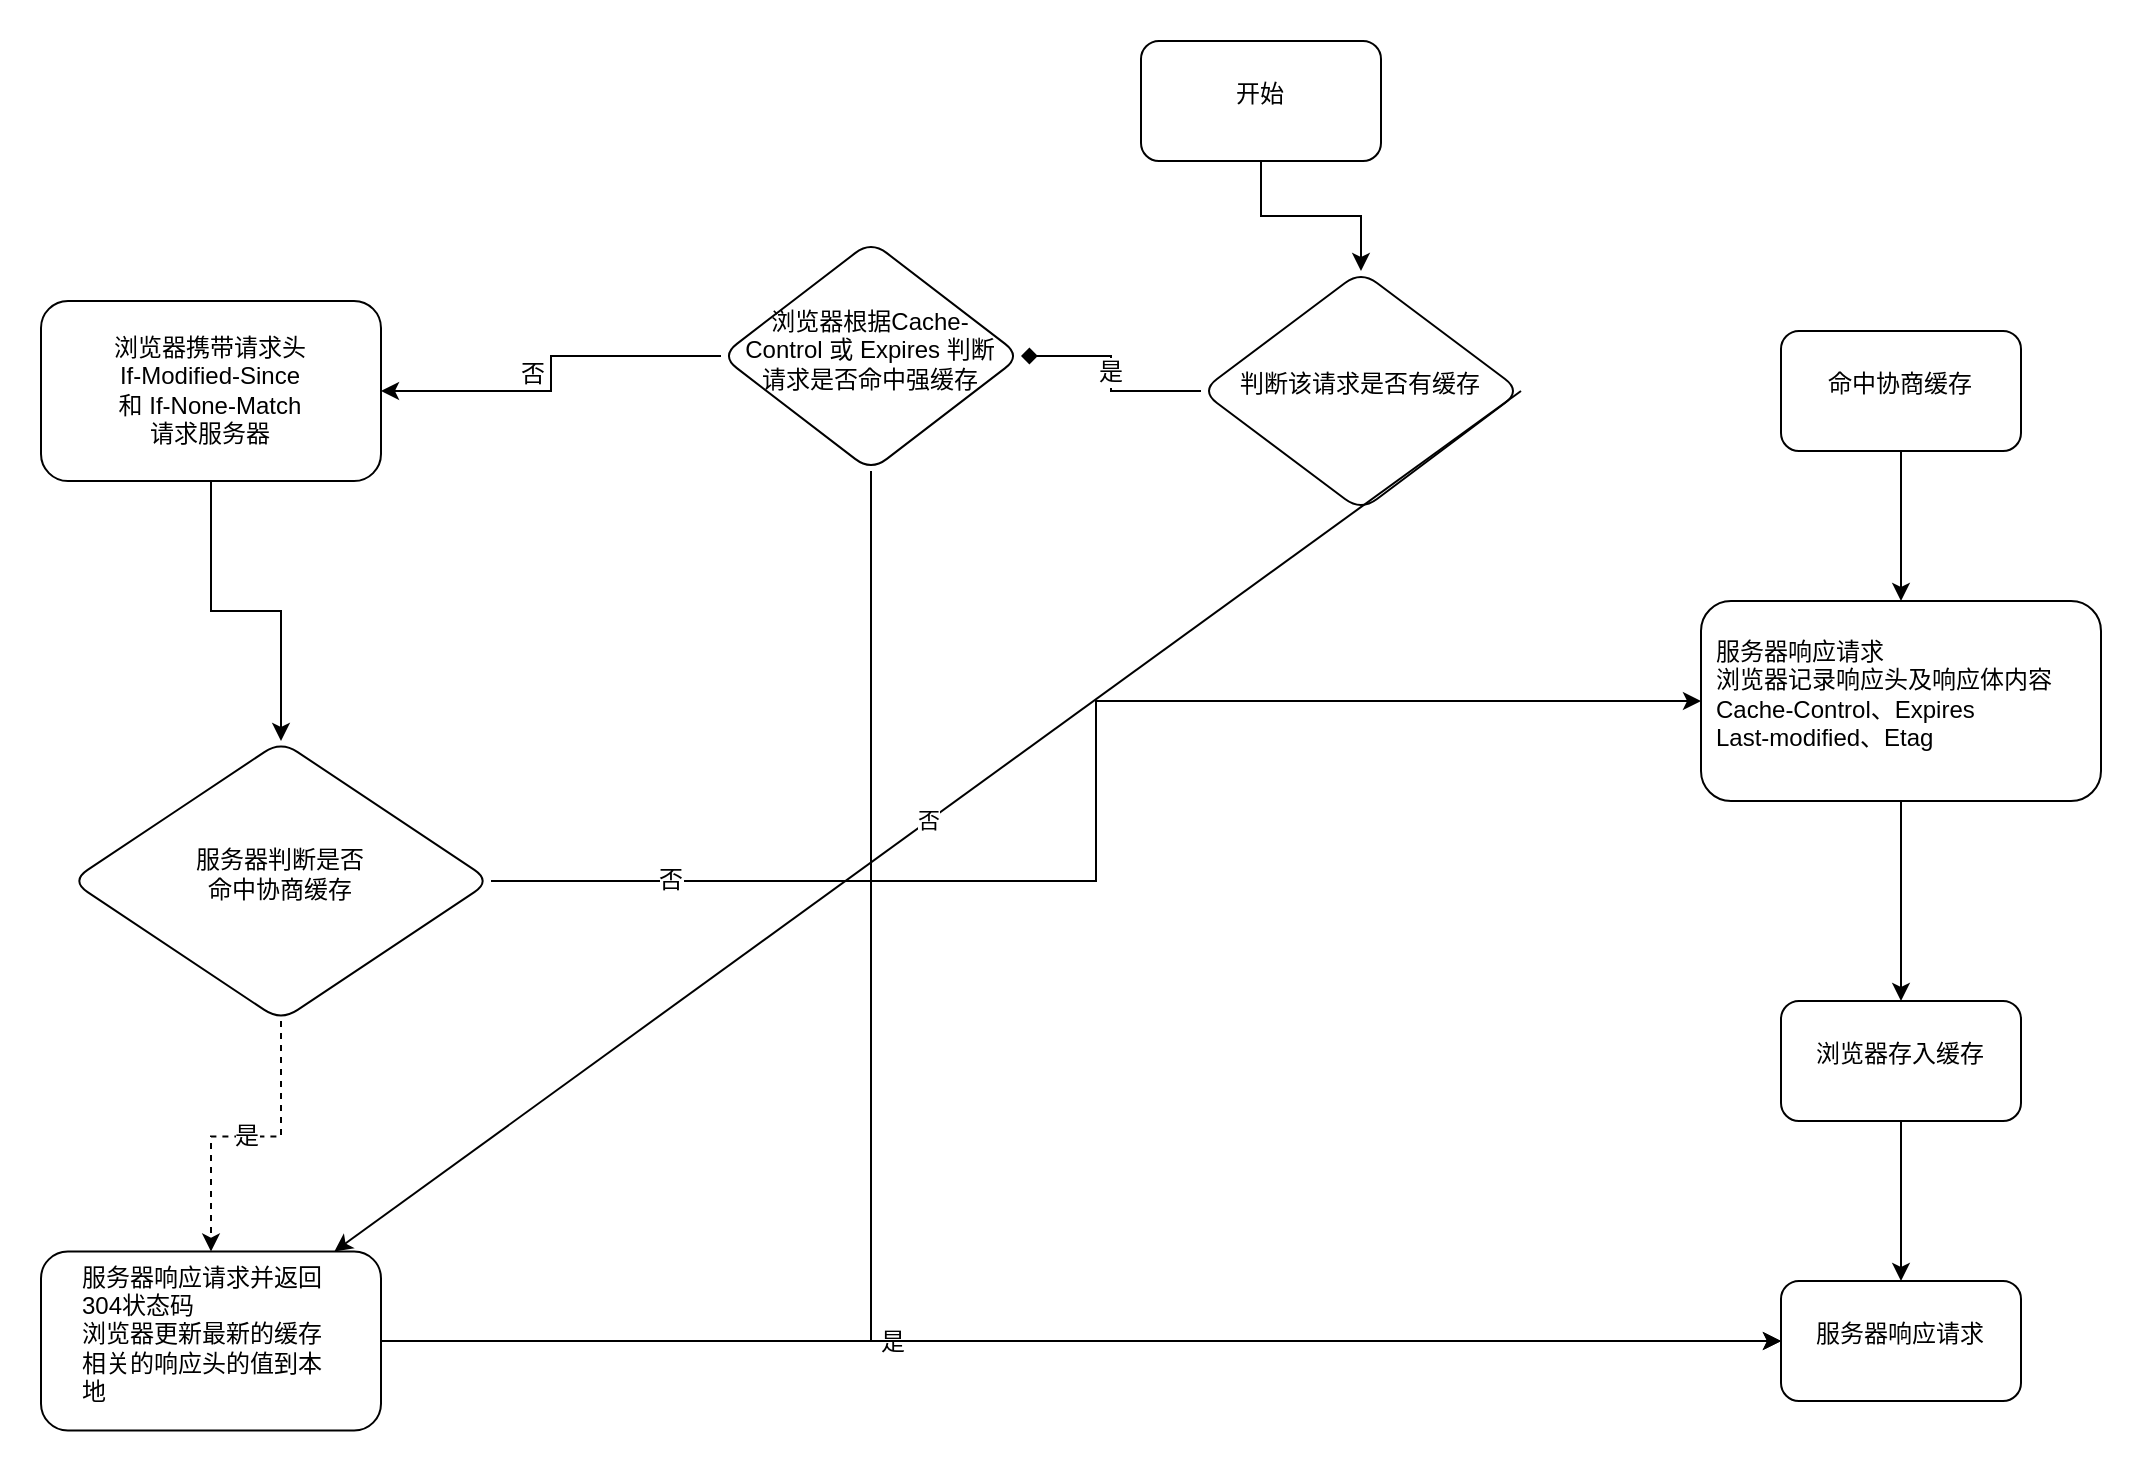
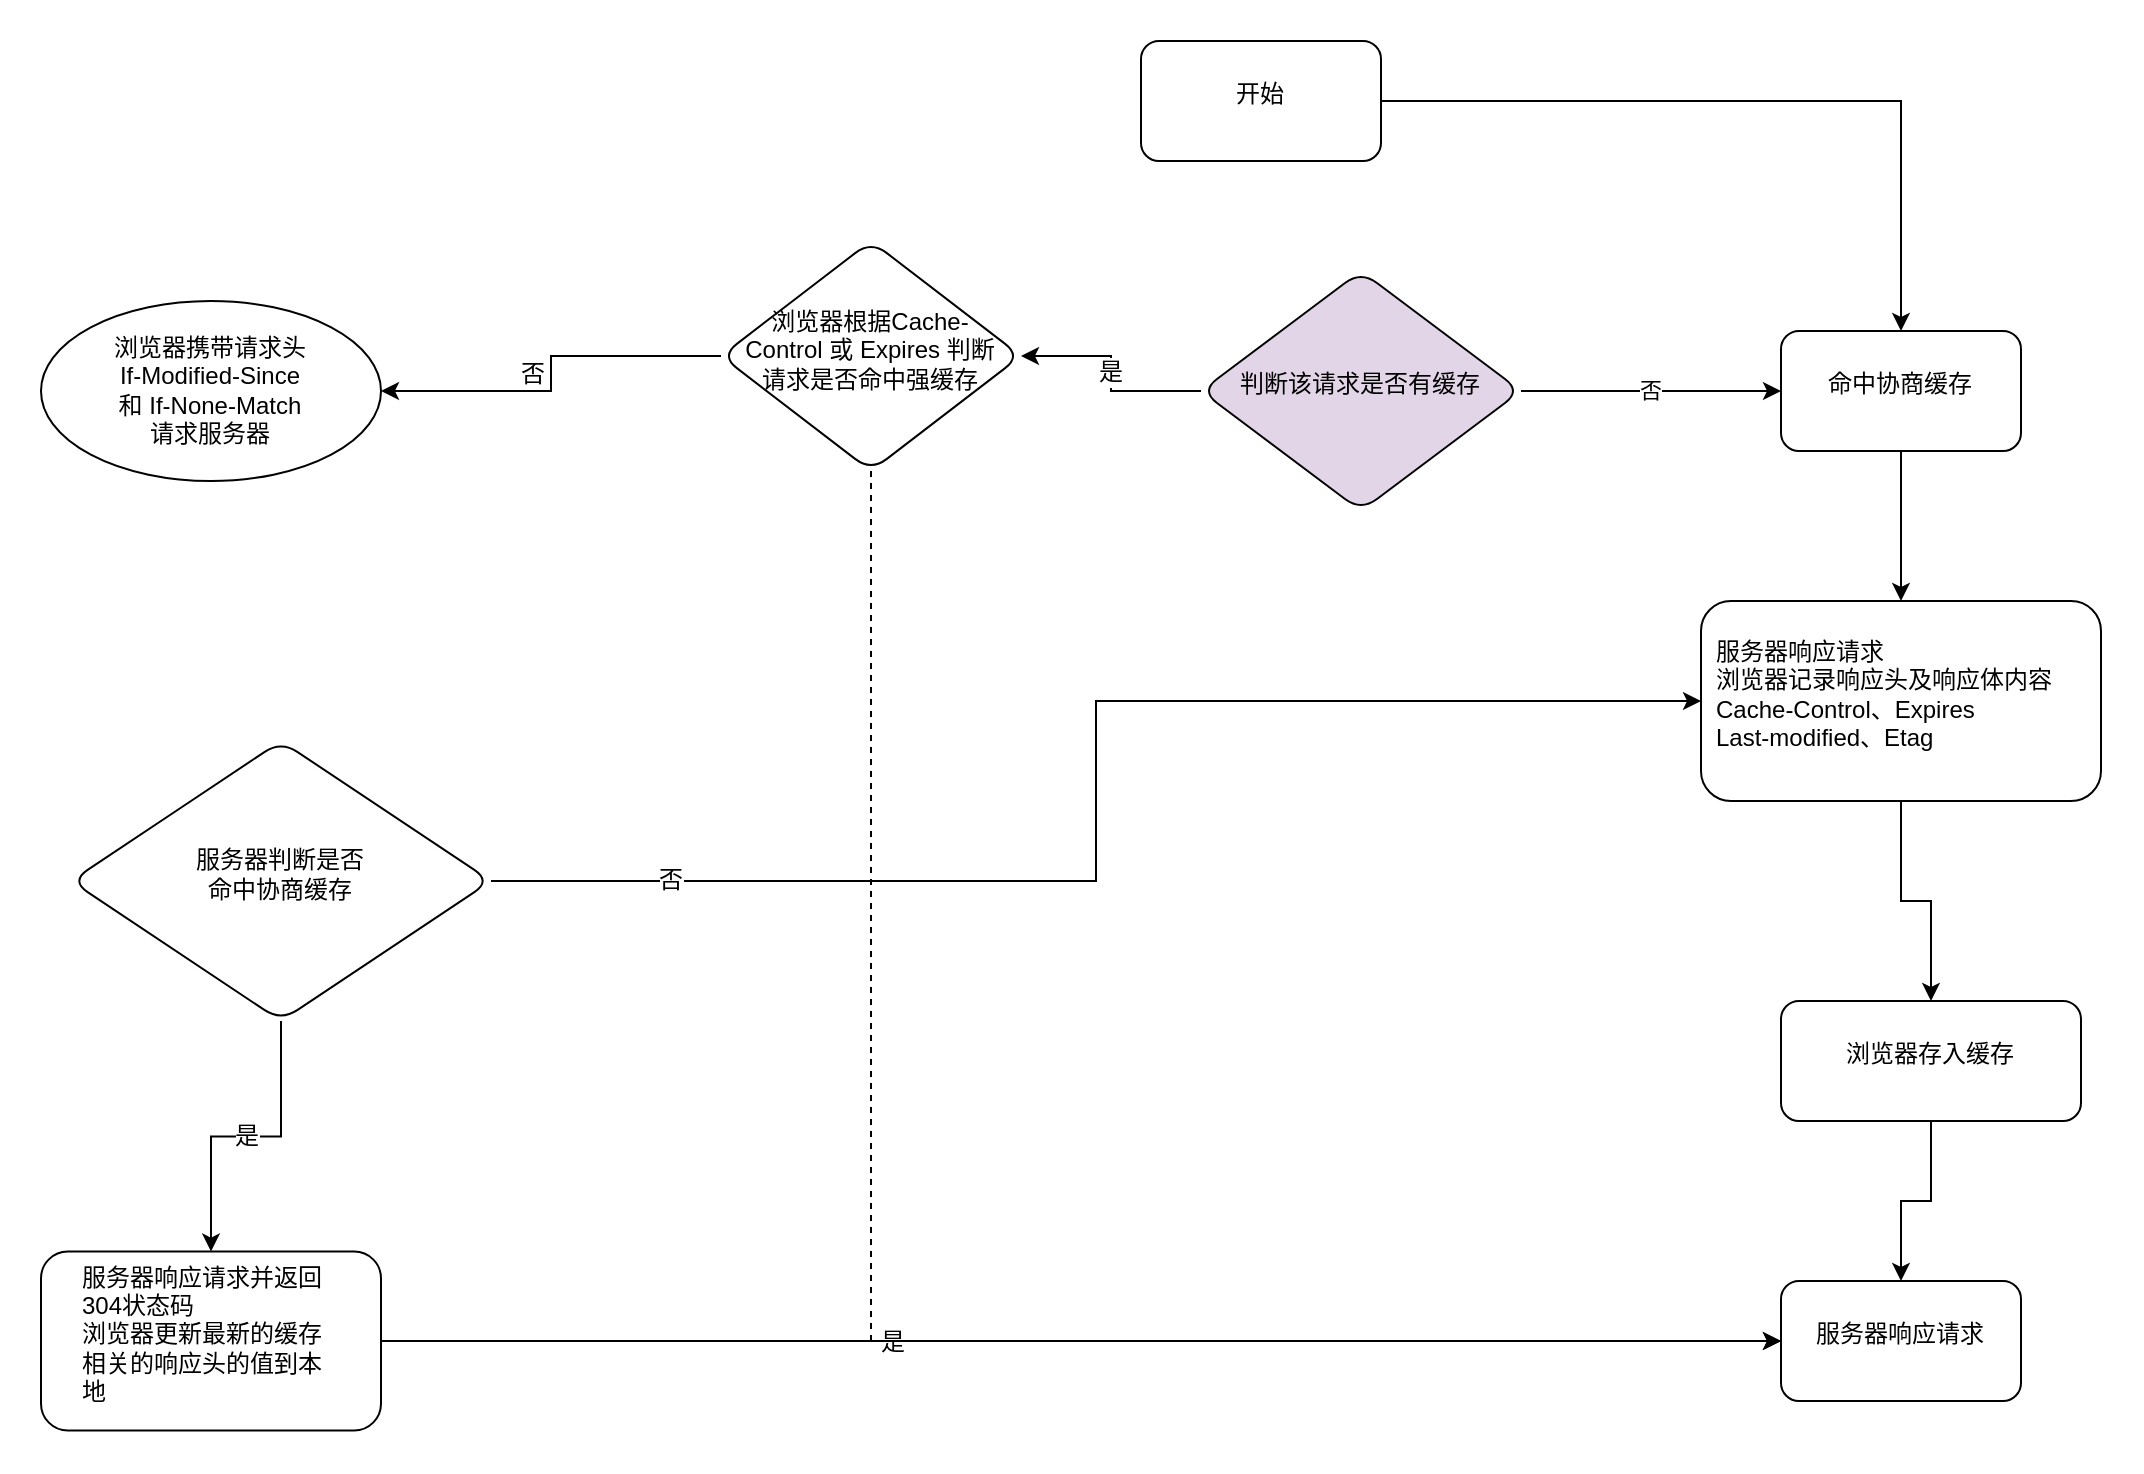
edge "开始" -> "判断该请求是否有缓存": now "开始" -> "命中协商缓存"
edge "判断该请求是否有缓存" -> "浏览器根据Cache-Control 或 Expires 判断请求是否命中强缓存": arrowhead diamond -> classic
node "浏览器携带请求头If-Modified-Since和 If-None-Match请求服务器": shape rounded rectangle -> ellipse
node "判断该请求是否有缓存": fillcolor #ffffff -> #e1d5e7
edge "浏览器携带请求头If-Modified-Since和 If-None-Match请求服务器" -> "服务器判断是否 命中协商缓存": removed
edge "判断该请求是否有缓存" -> "服务器响应请求并返回304状态码浏览器更新最新的缓存相关的响应头的值到本地": now "判断该请求是否有缓存" -> "命中协商缓存"
node "浏览器存入缓存": size 240x120 -> 300x120
edge "服务器判断是否 命中协商缓存" -> "服务器响应请求并返回304状态码浏览器更新最新的缓存相关的响应头的值到本地": style dashed -> solid
edge "浏览器根据Cache-Control 或 Expires 判断请求是否命中强缓存" -> "服务器响应请求": style solid -> dashed
